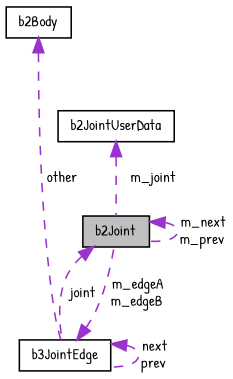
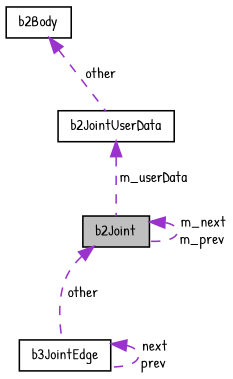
edge "b2Joint" -> "b2JointUserData": label " m_joint" -> " m_userData"
edge "b3JointEdge" -> "b2Body": now "b2JointUserData" -> "b2Body"
edge "b2Joint" -> "b3JointEdge": removed, label "m_edgeA m_edgeB"
edge "b3JointEdge" -> "b2Joint": label " joint" -> " other"
